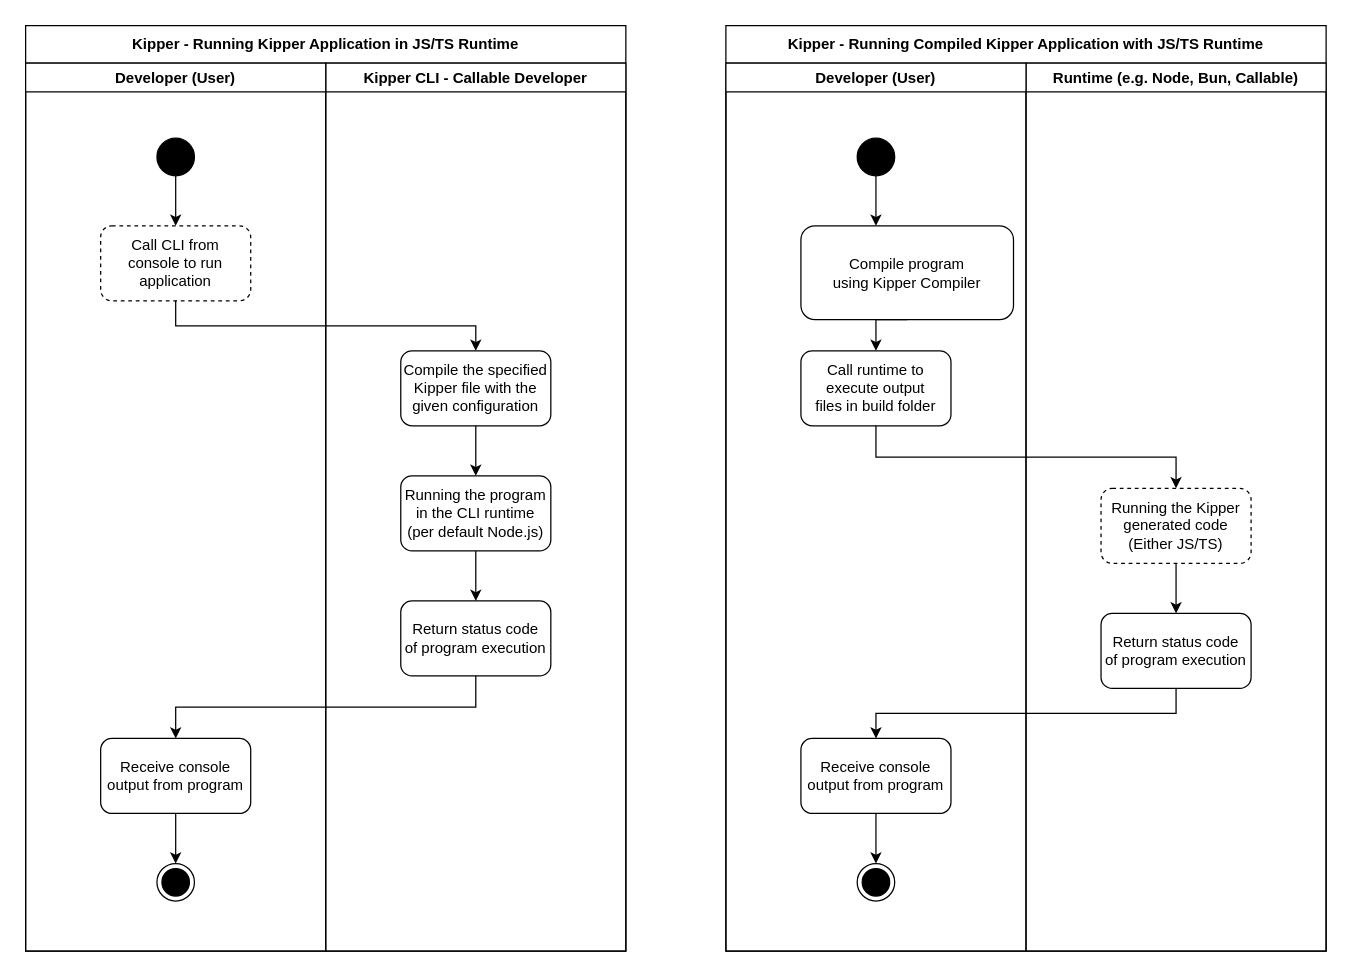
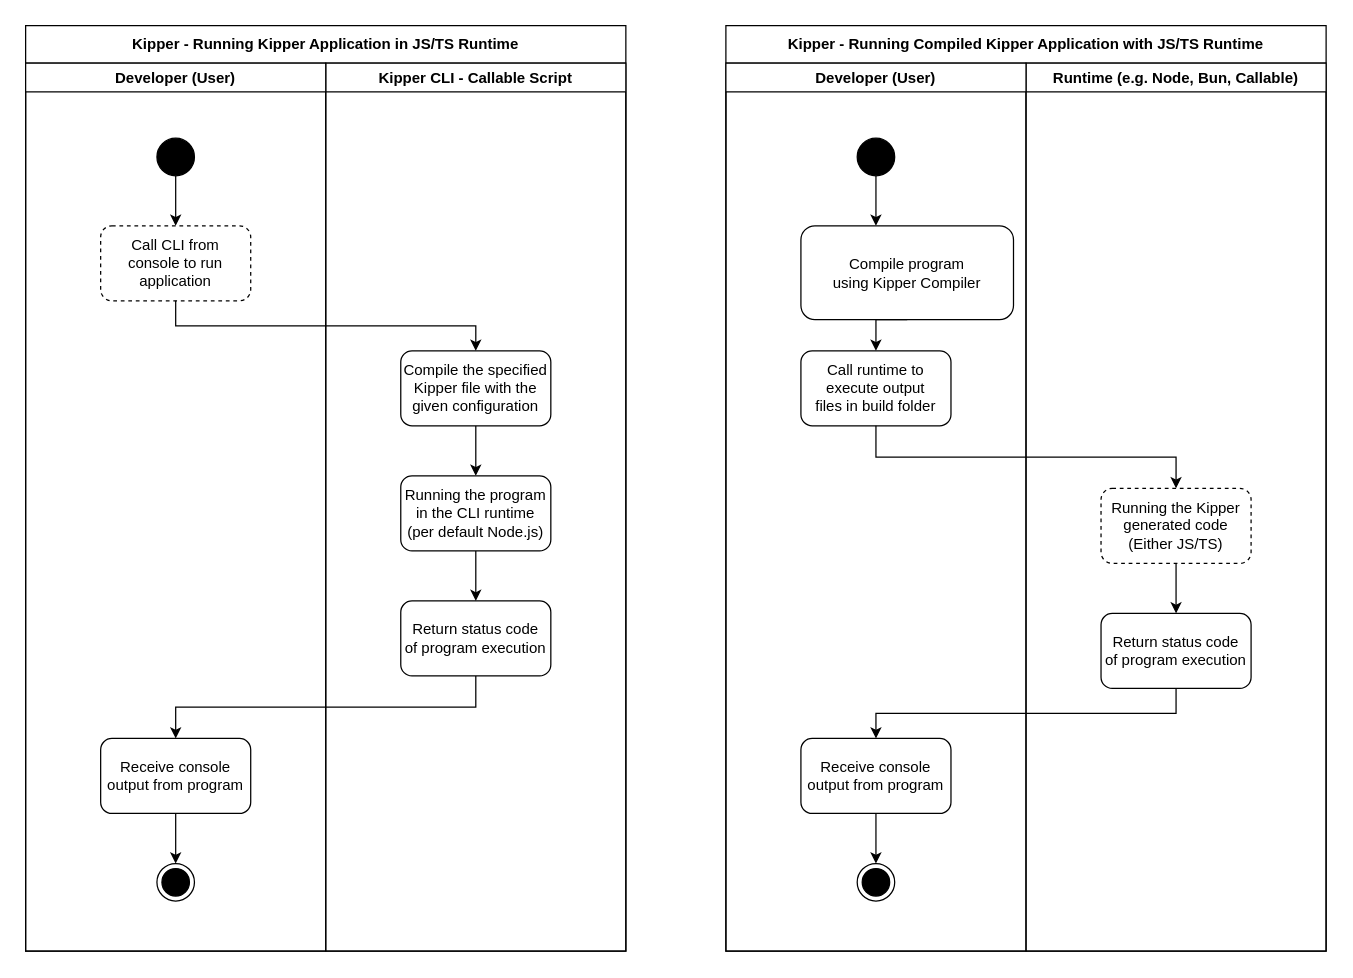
node "Kipper CLI - Callable Developer": label "Kipper CLI - Callable Developer" -> "Kipper CLI - Callable Script"
